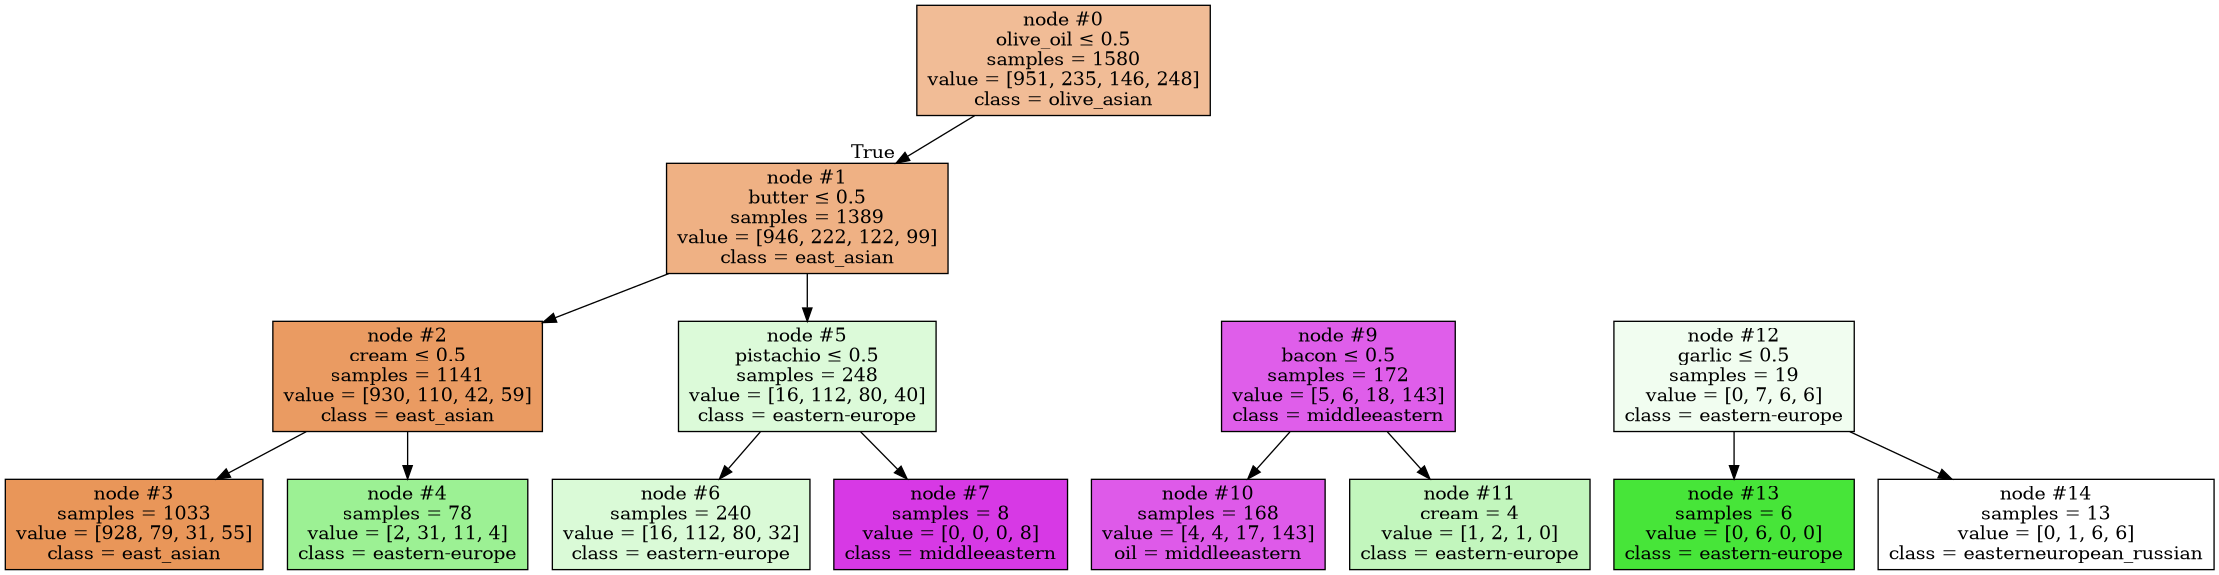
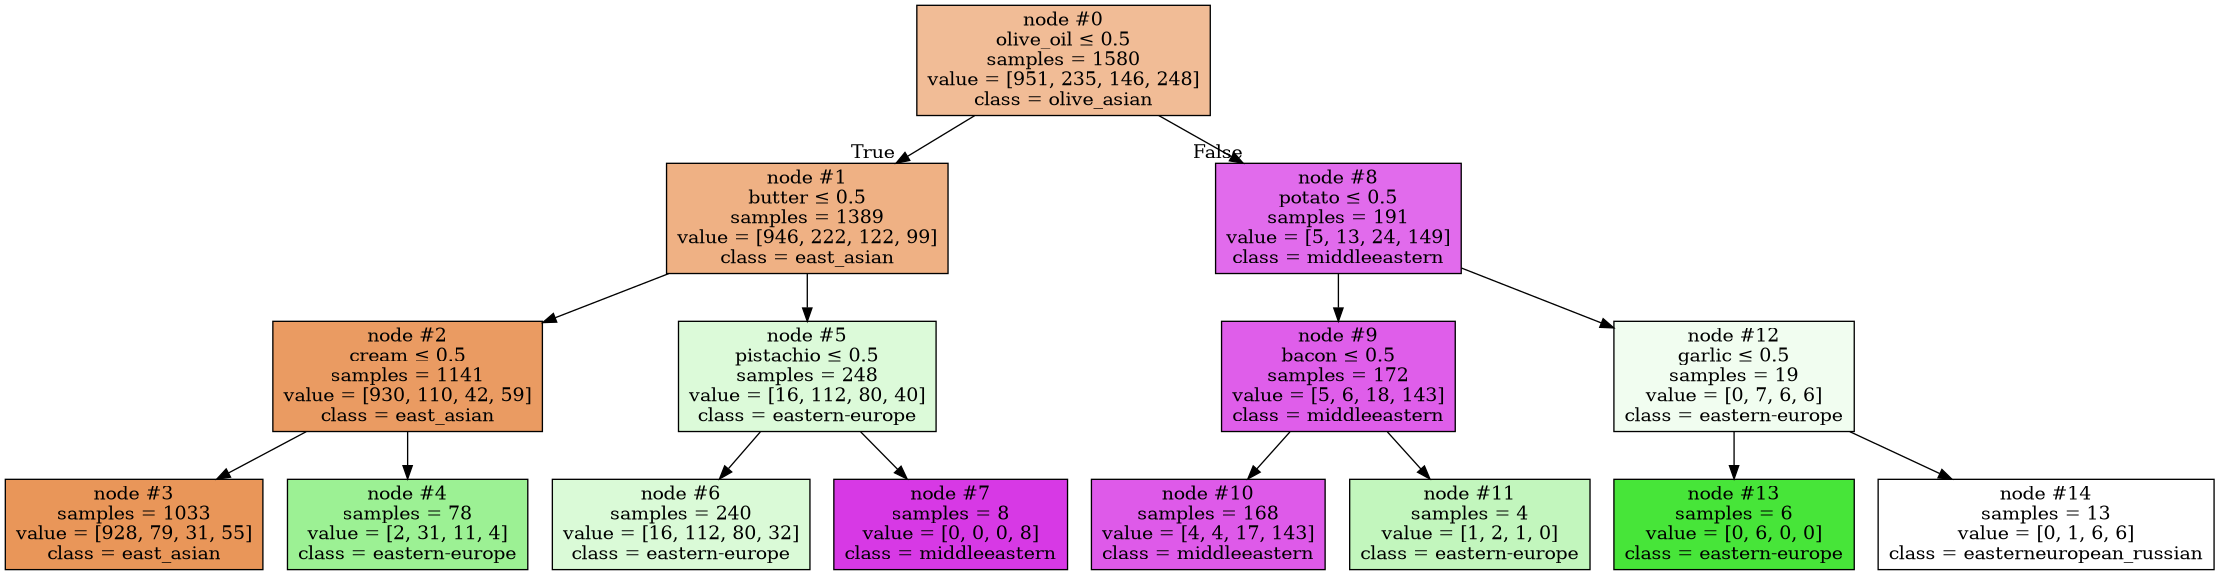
node "node #8": added
node "node #11": text "cream = 4" -> "samples = 4"
node "node #10": text "oil = middleeastern" -> "class = middleeastern"
